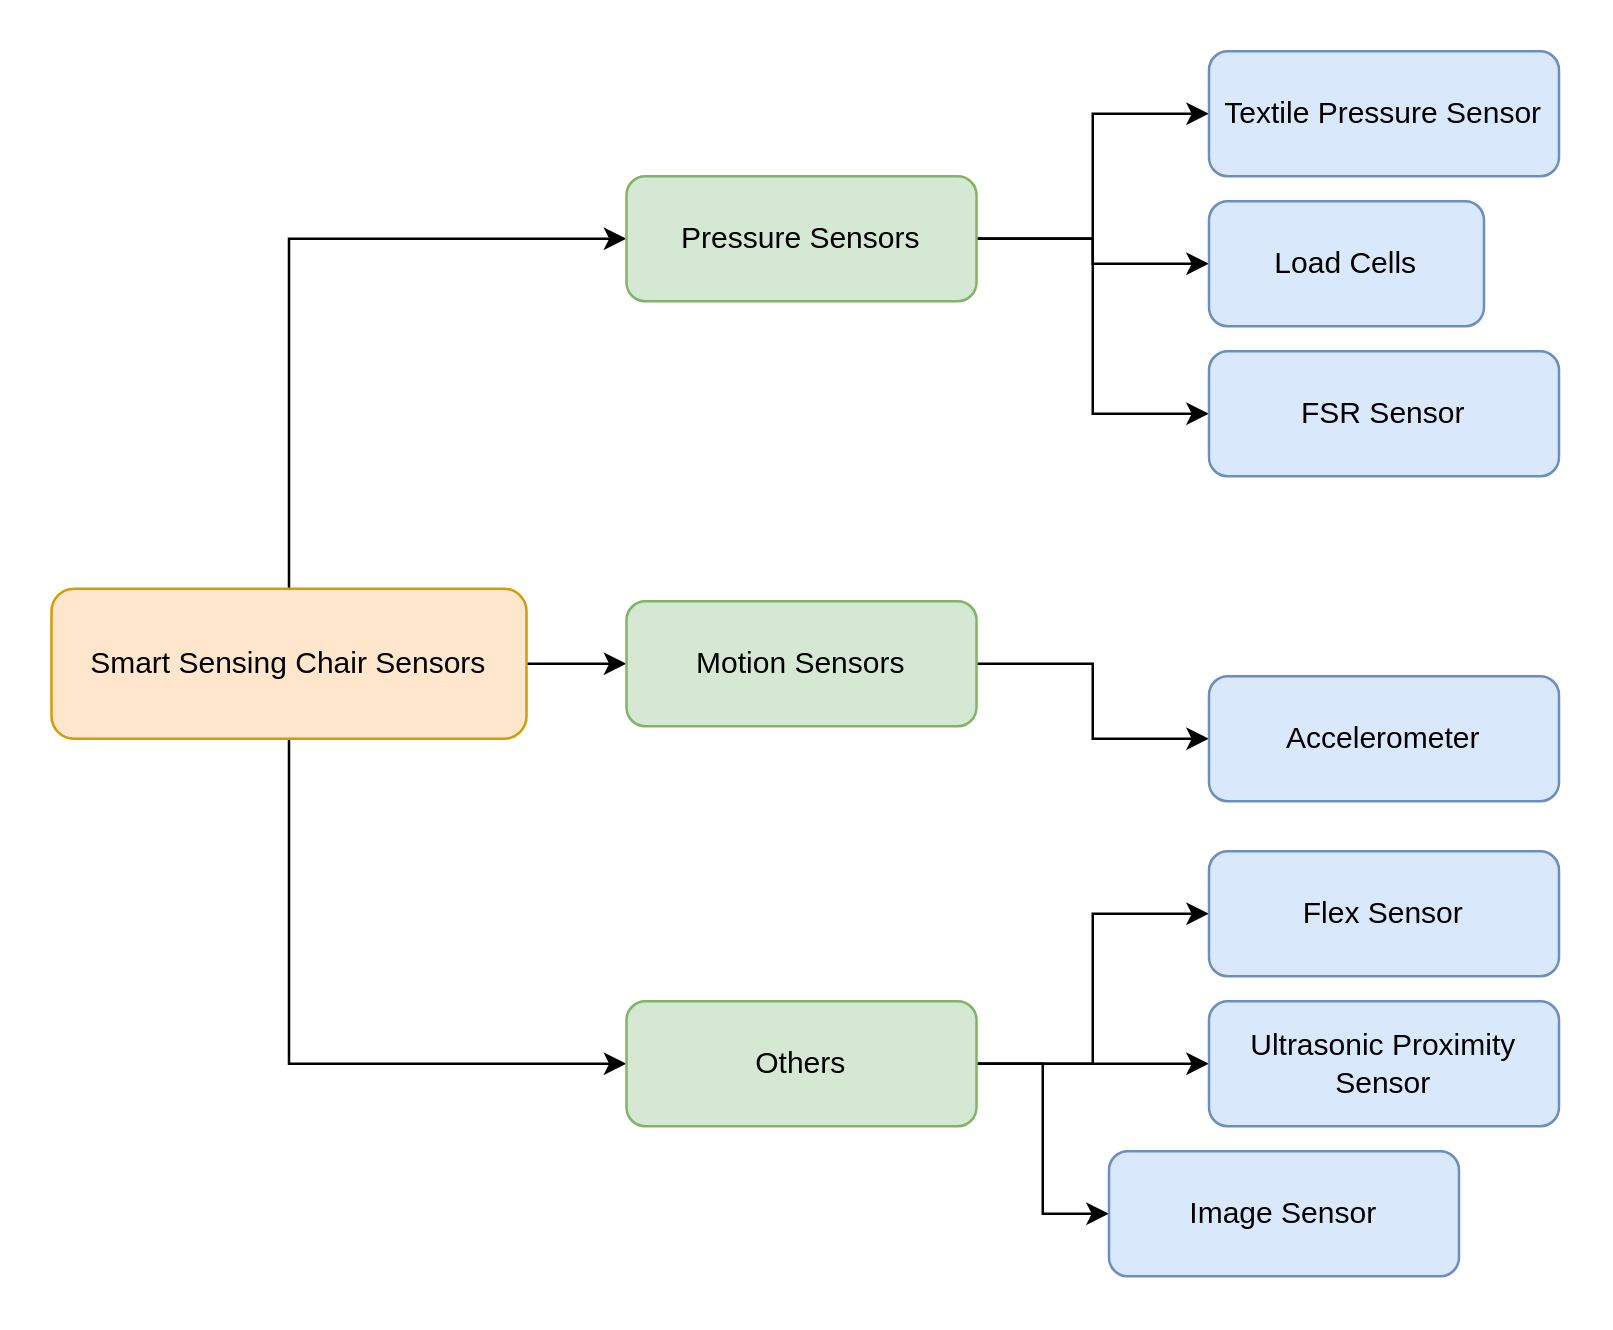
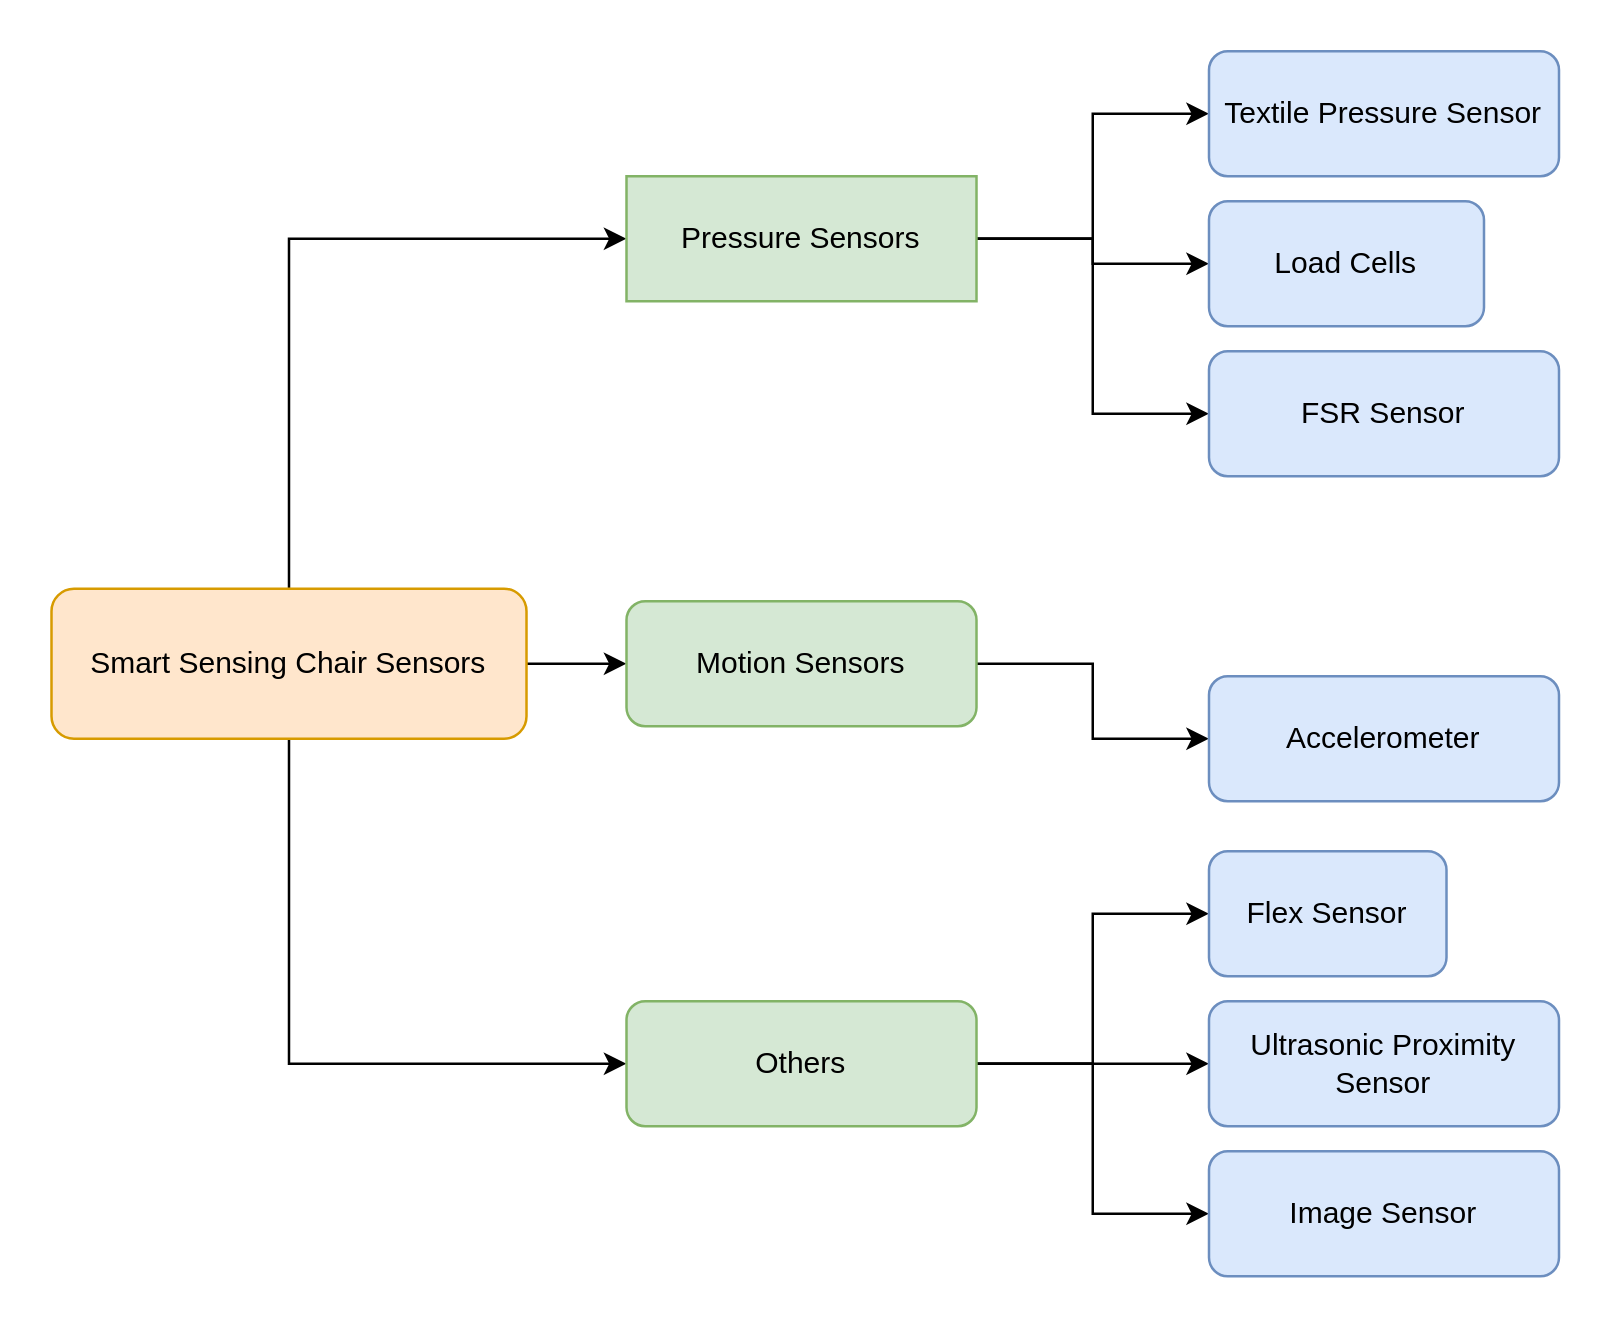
node "Pressure Sensors": shape rounded rectangle -> rectangle
node "Flex Sensor": size 350x125 -> 238x125
node "Image Sensor": moved (1284, 1214) -> (1384, 1214)
